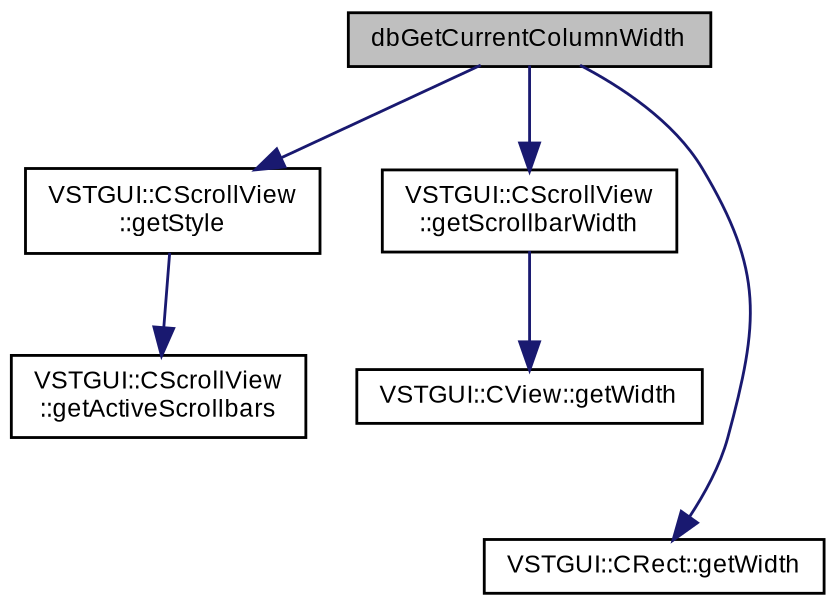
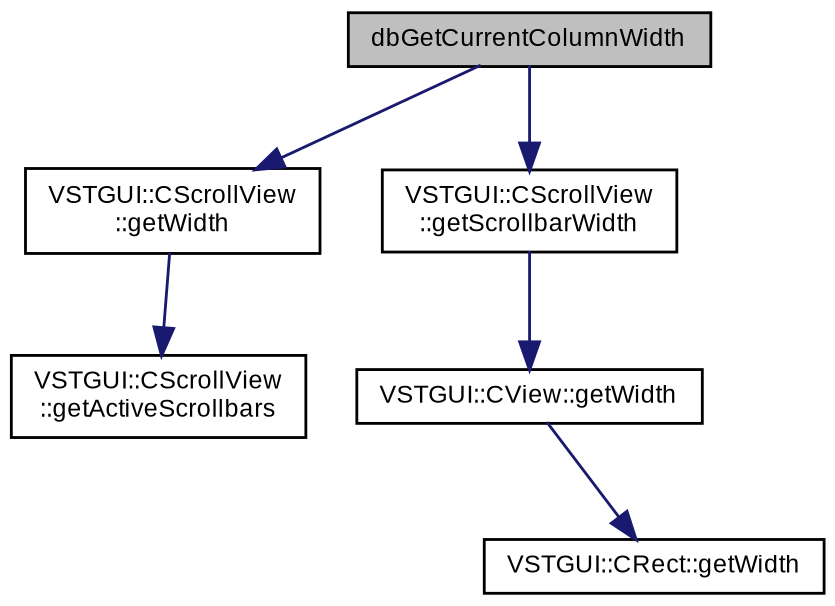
node "VSTGUI::CScrollView ::getStyle": label "VSTGUI::CScrollView ::getStyle" -> "VSTGUI::CScrollView ::getWidth"
edge "dbGetCurrentColumnWidth" -> "VSTGUI::CRect::getWidth": now "VSTGUI::CView::getWidth" -> "VSTGUI::CRect::getWidth"
